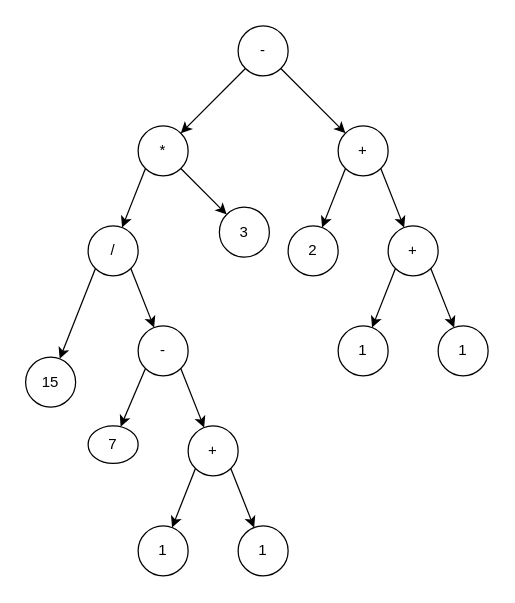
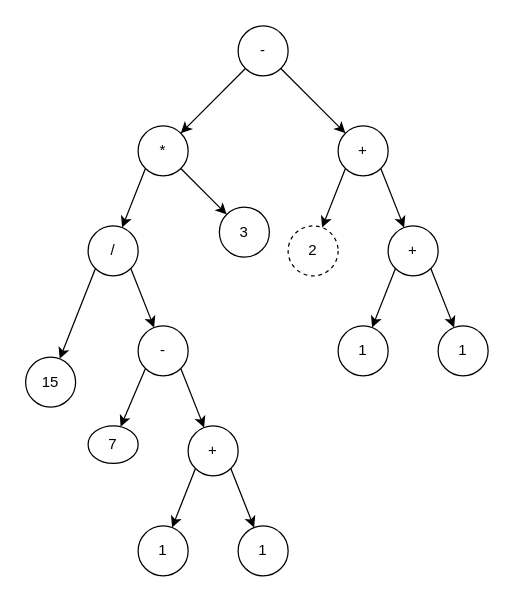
node "2": style solid -> dashed
